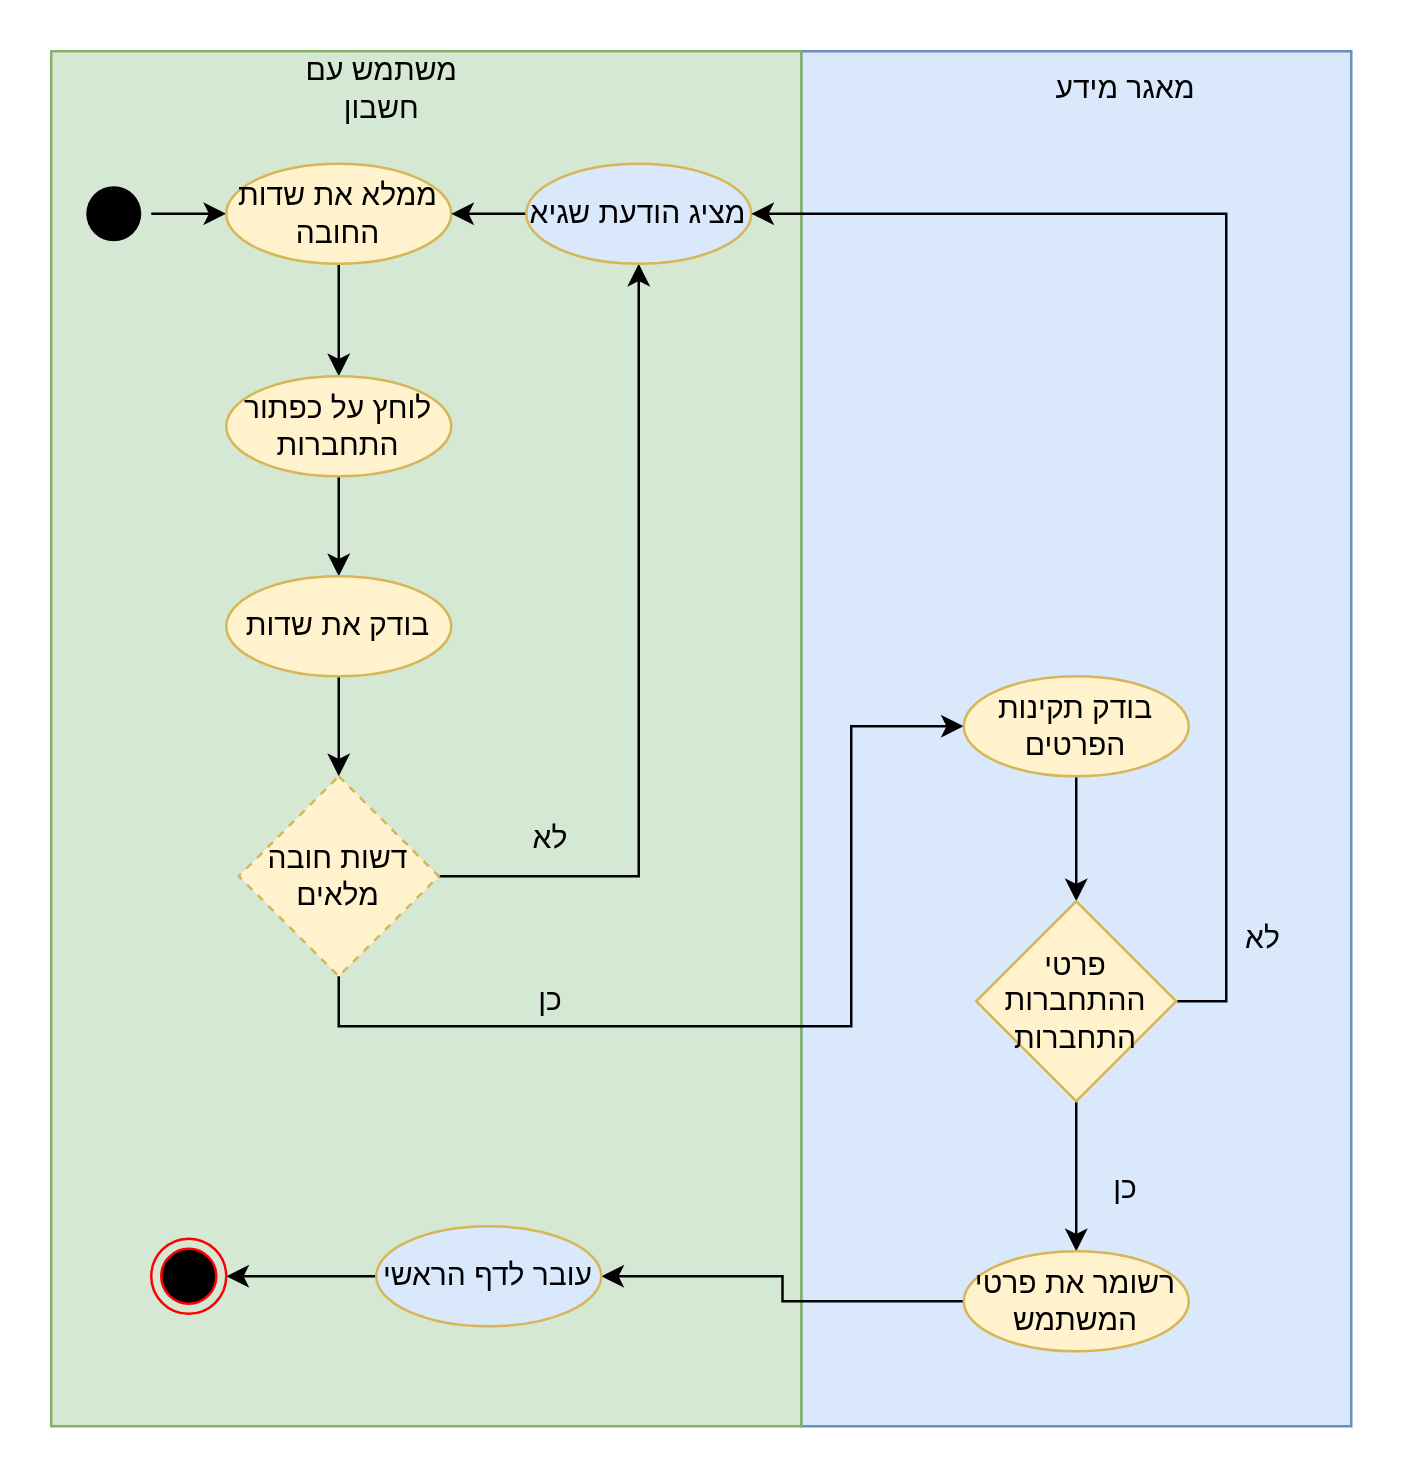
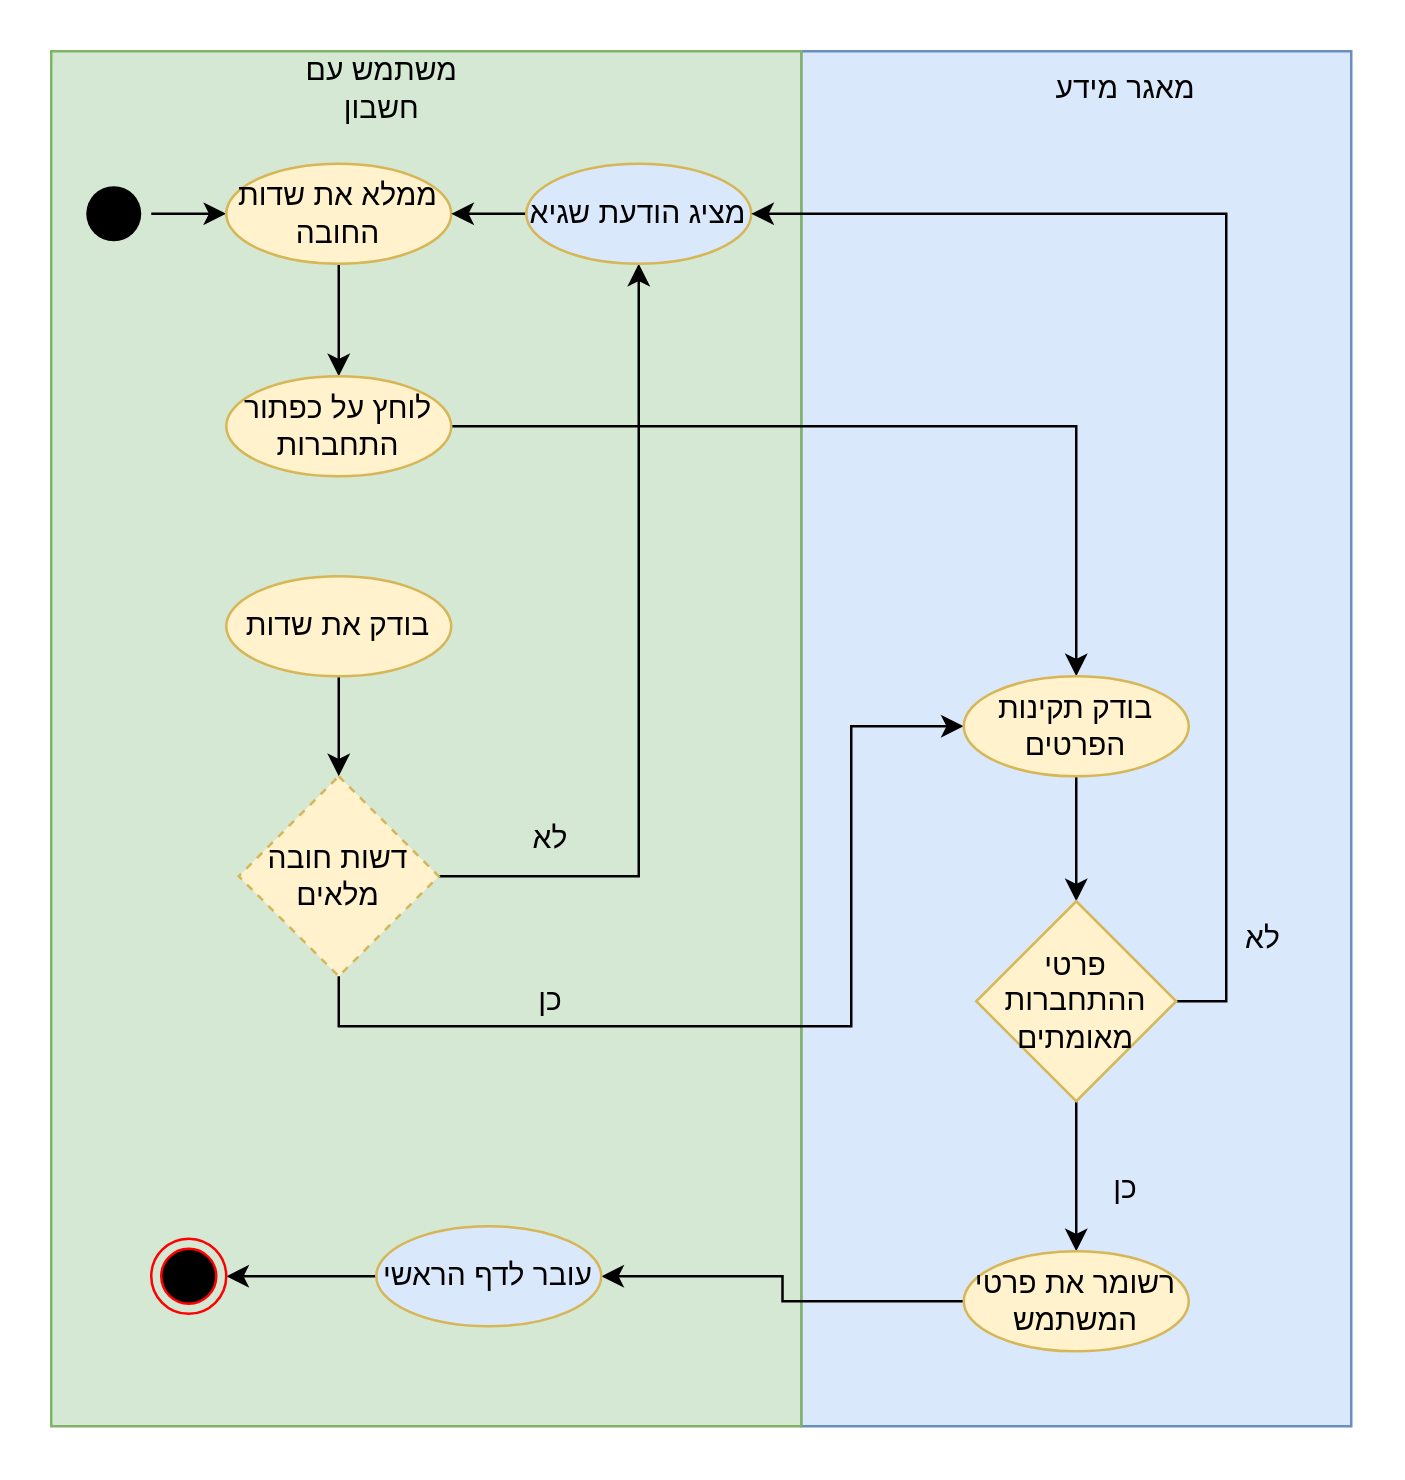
edge "לוחץ על כפתור התחברות" -> "בודק את שדות": now "לוחץ על כפתור התחברות" -> "בודק תקינות הפרטים"
node "פרטי ההתחברות התחברות": label "פרטי ההתחברות התחברות" -> "פרטי ההתחברות מאומתים"
